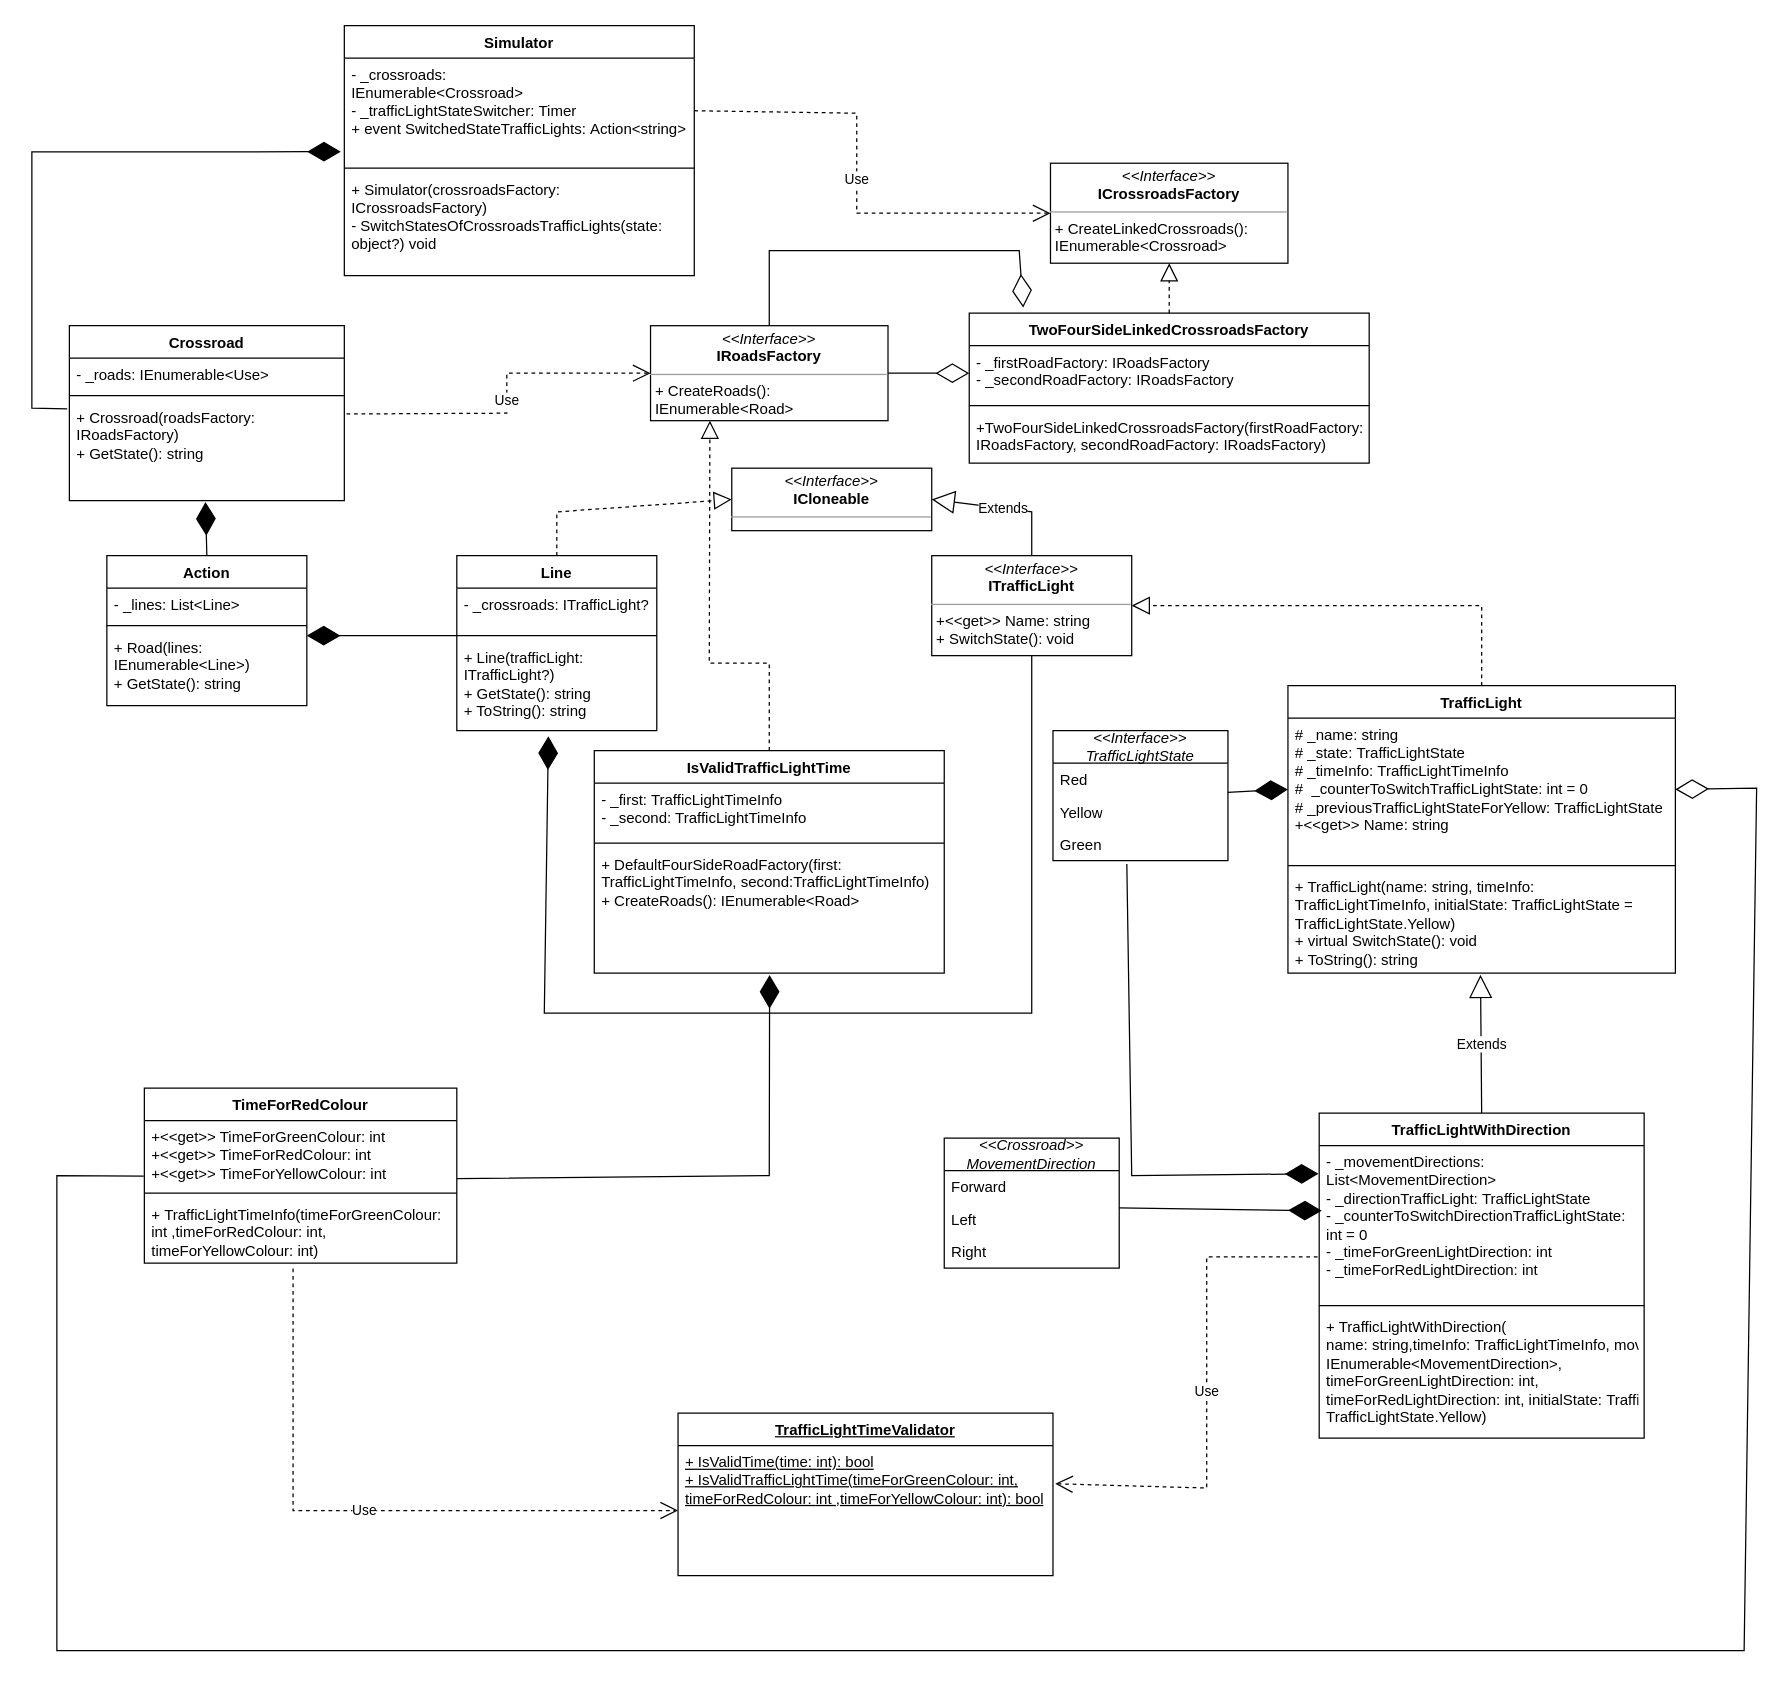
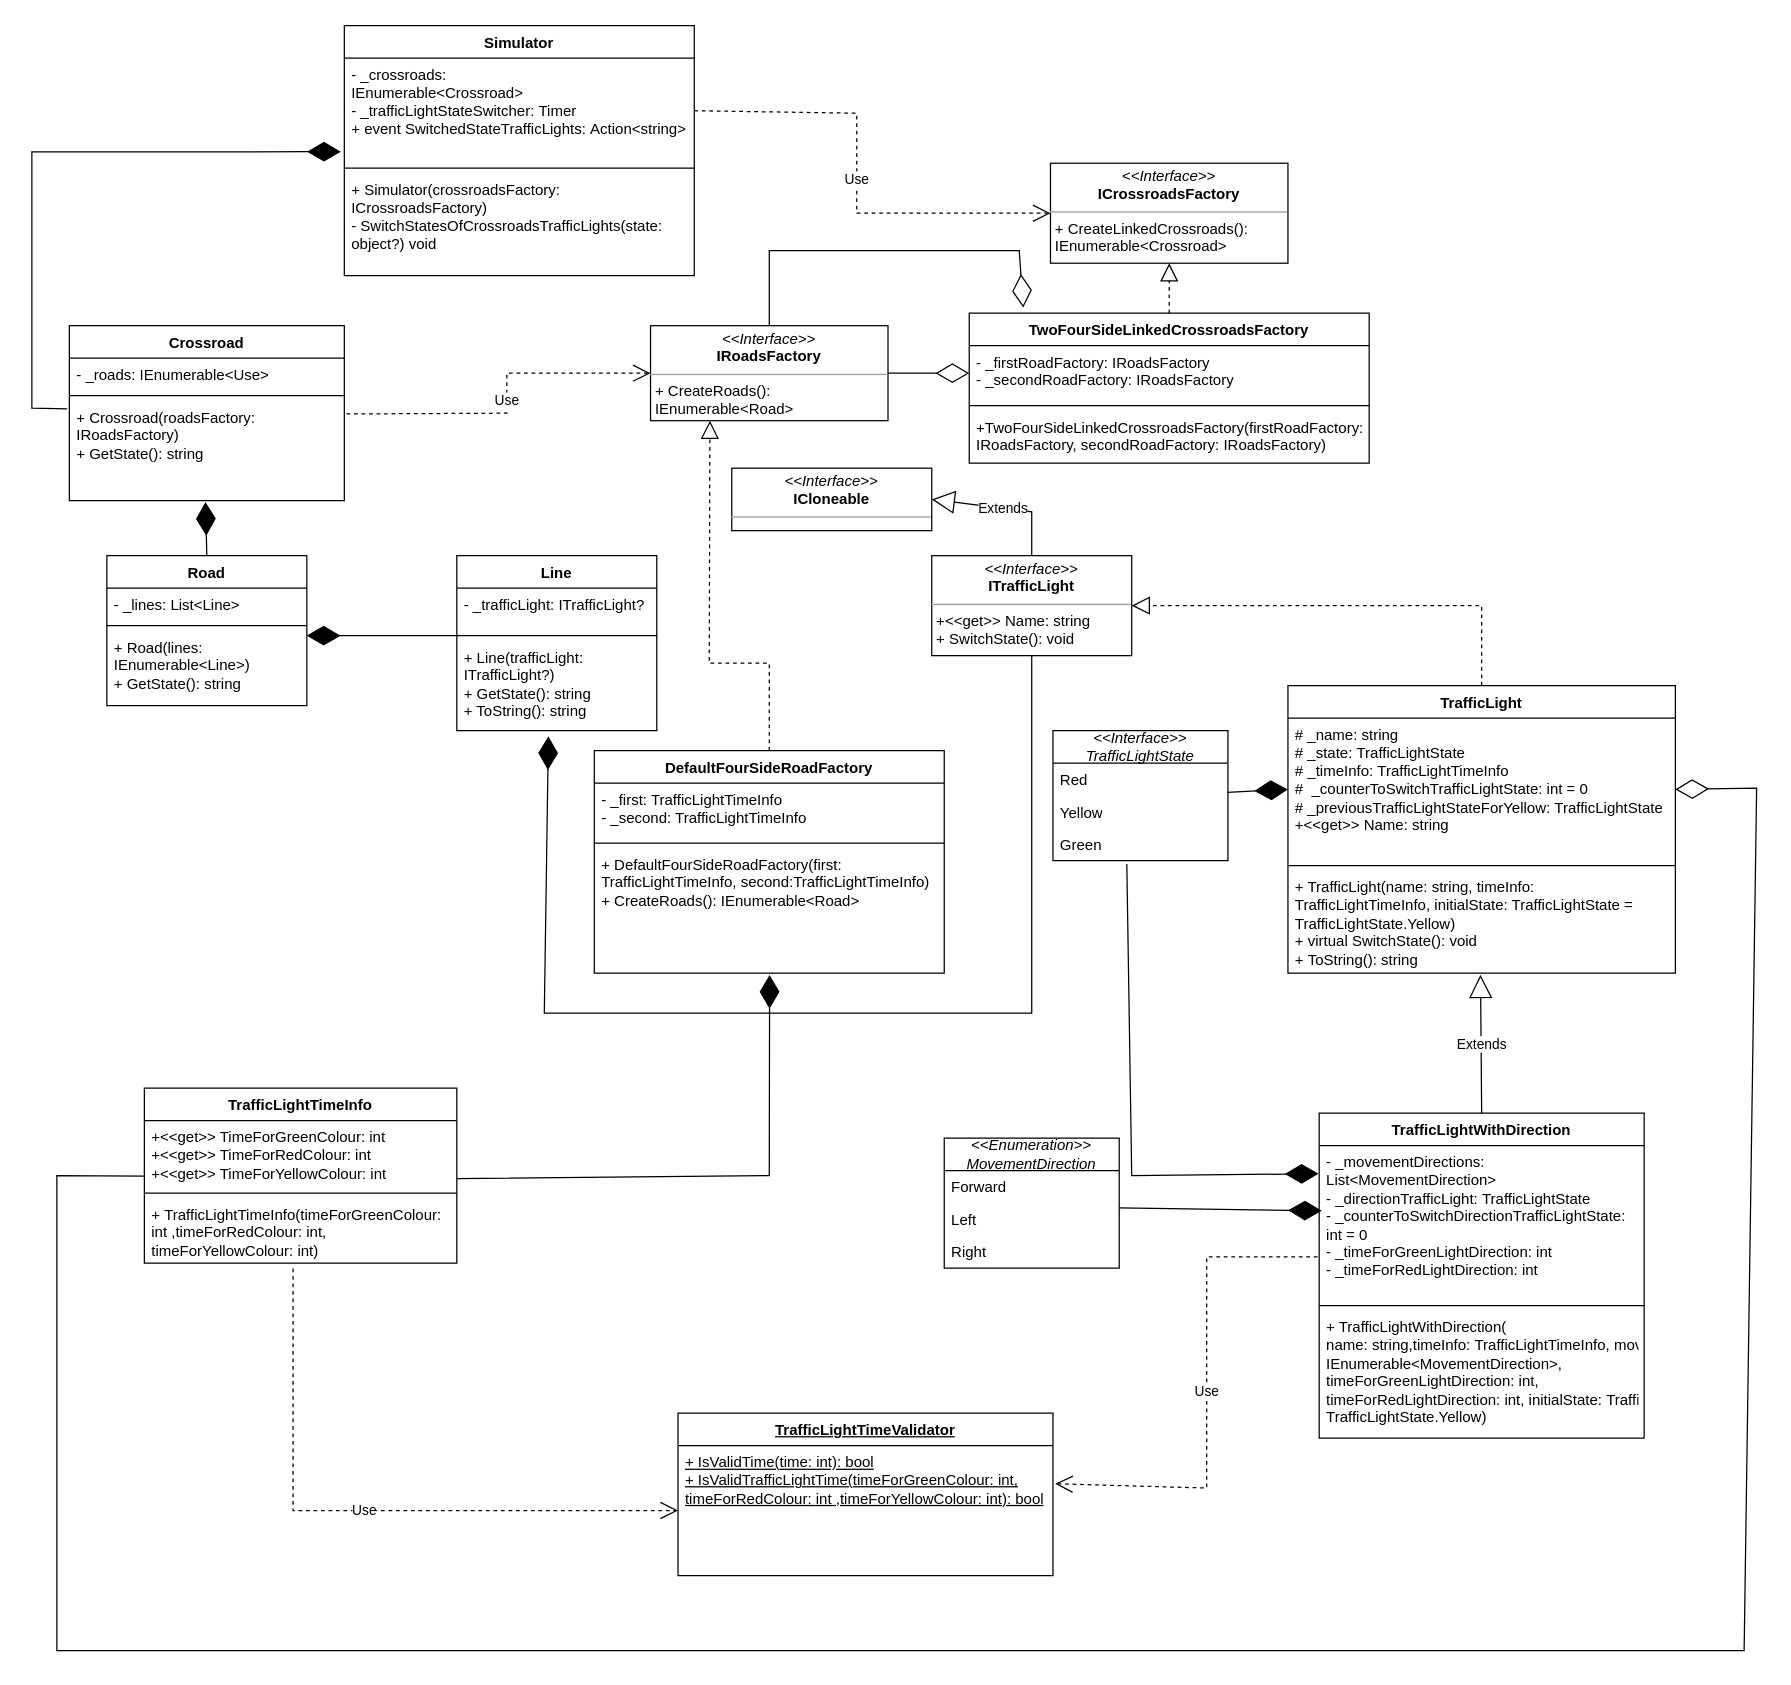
edge "Line" -> "<<Interface>> ICloneable": removed
node "Action": label "Action" -> "Road"
node "- _crossroads: ITrafficLight?": label "- _crossroads: ITrafficLight?" -> "- _trafficLight: ITrafficLight?"
node "IsValidTrafficLightTime": label "IsValidTrafficLightTime" -> "DefaultFourSideRoadFactory"
node "TimeForRedColour": label "TimeForRedColour" -> "TrafficLightTimeInfo"
node "<<Crossroad>> MovementDirection": label "<<Crossroad>> MovementDirection" -> "<<Enumeration>> MovementDirection"
